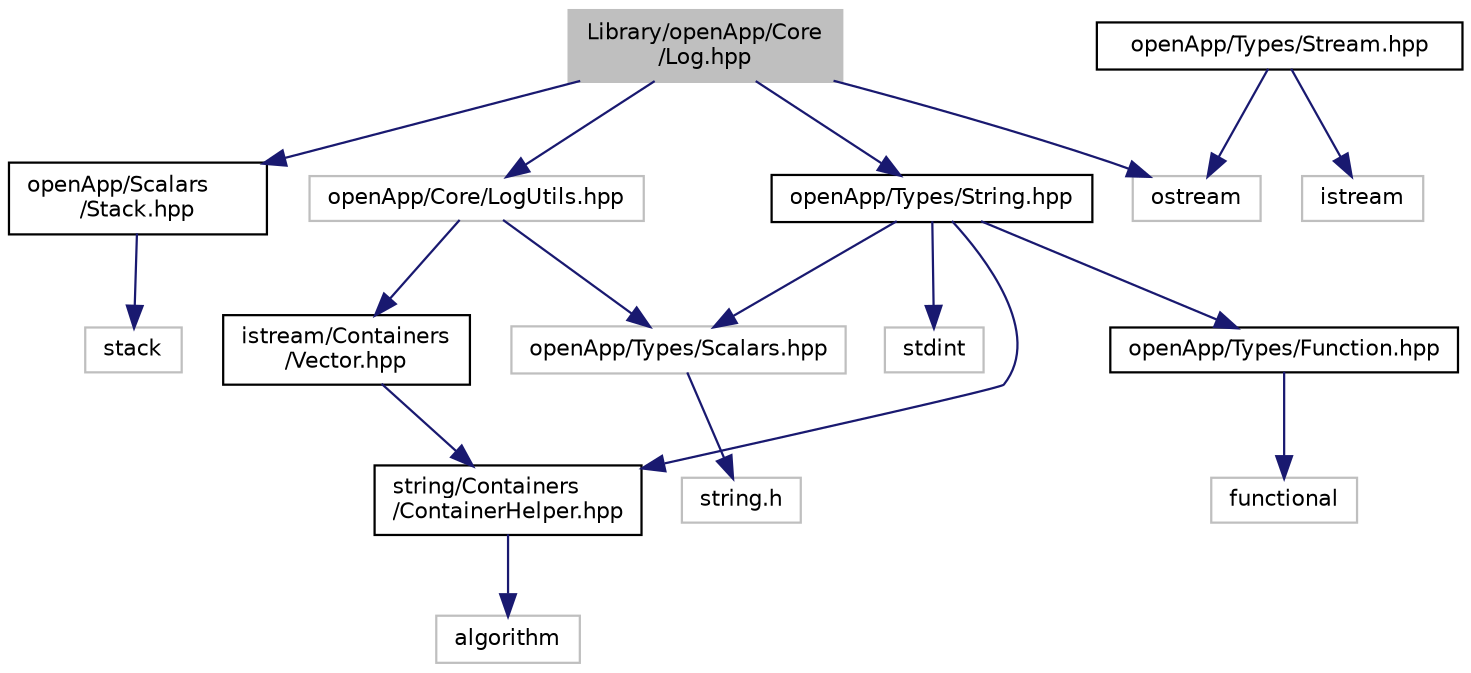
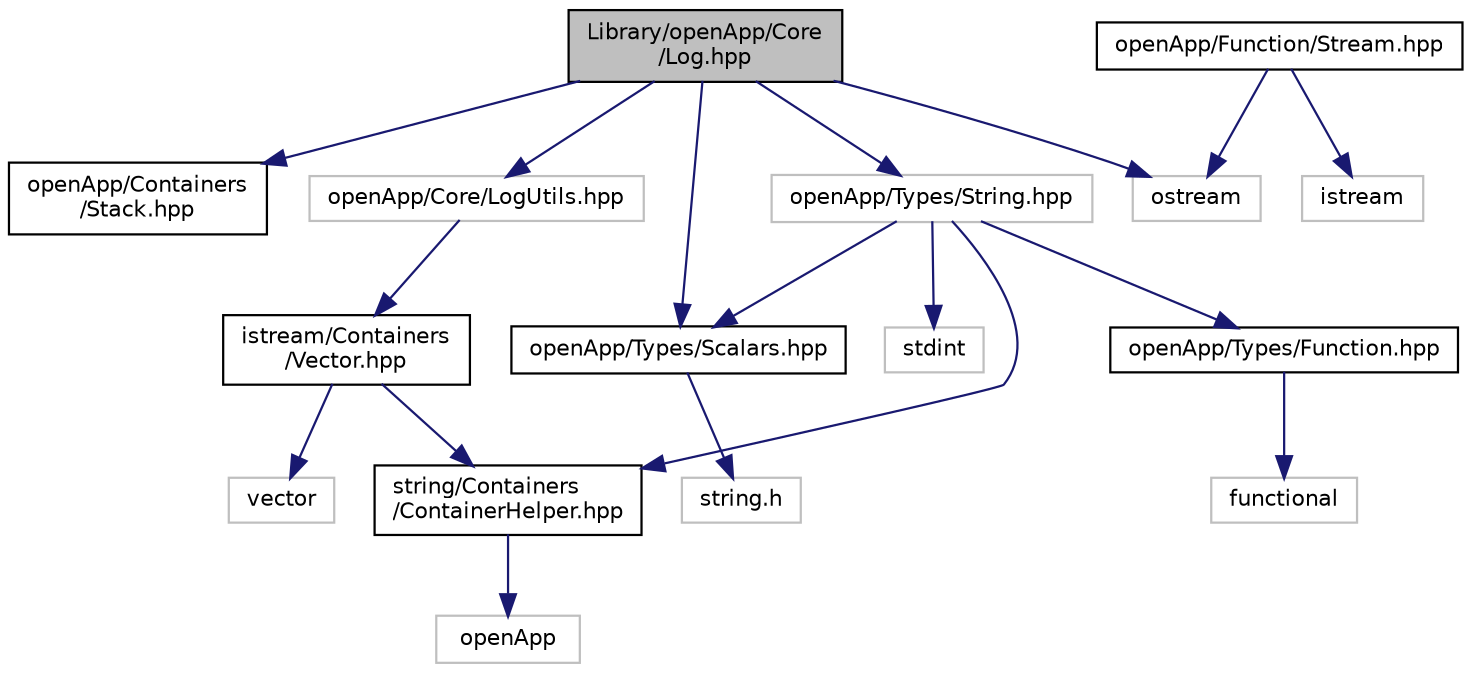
node "Library/openApp/Core /Log.hpp": color grey75 -> black
node "openApp/Types/Stream.hpp": label "openApp/Types/Stream.hpp" -> "openApp/Function/Stream.hpp"
node "openApp/Scalars /Stack.hpp": label "openApp/Scalars /Stack.hpp" -> "openApp/Containers /Stack.hpp"
node "openApp/Types/String.hpp": color black -> grey75
edge "openApp/Core/LogUtils.hpp" -> "openApp/Types/Scalars.hpp": now "Library/openApp/Core /Log.hpp" -> "openApp/Types/Scalars.hpp"
node "stack": removed
node "openApp/Types/Scalars.hpp": color grey75 -> black
node "vector": added
node "algorithm": label "algorithm" -> "openApp"
